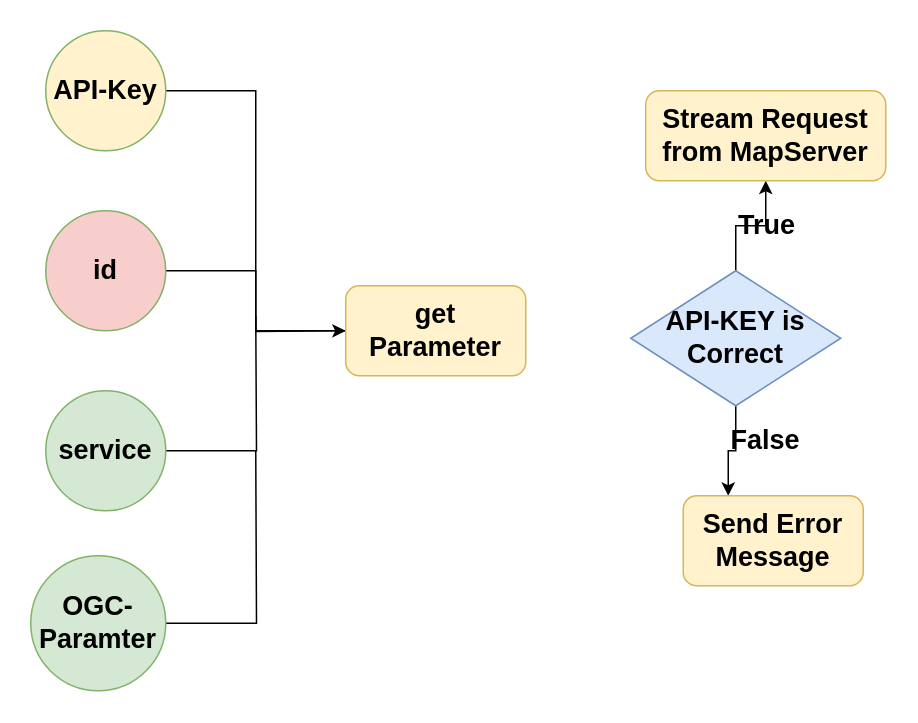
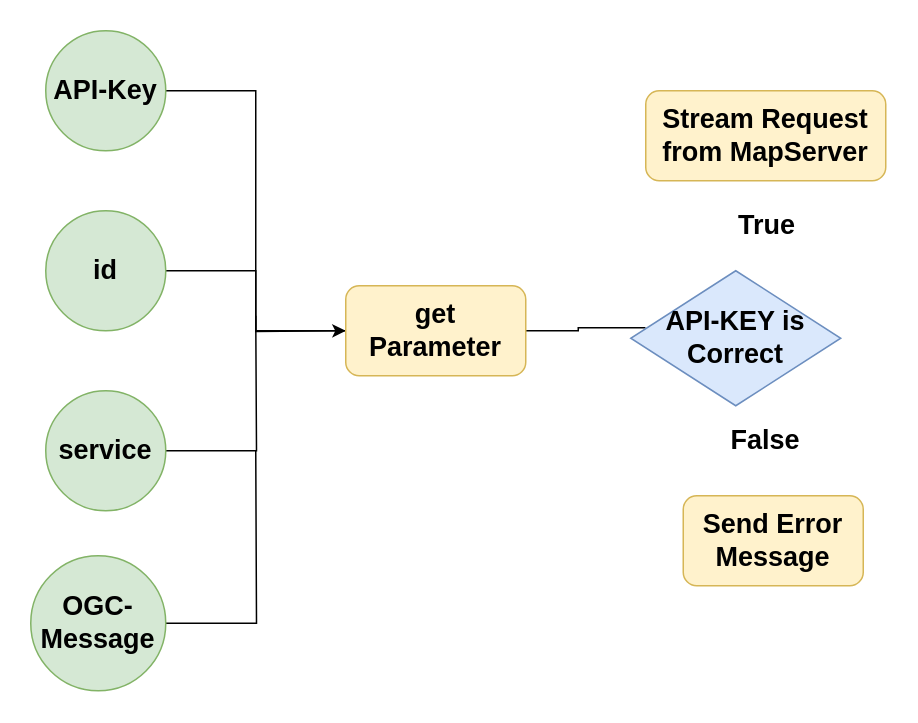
node "API-Key": fillcolor #fff2cc -> #d5e8d4
edge "API-KEY is Correct" -> "Stream Request from MapServer": removed
node "id": fillcolor #f8cecc -> #d5e8d4
edge "get Parameter" -- "API-KEY is Correct": added
edge "API-KEY is Correct" -> "Send Error Message": removed
node "OGC-Paramter": label "OGC-Paramter" -> "OGC-Message"
